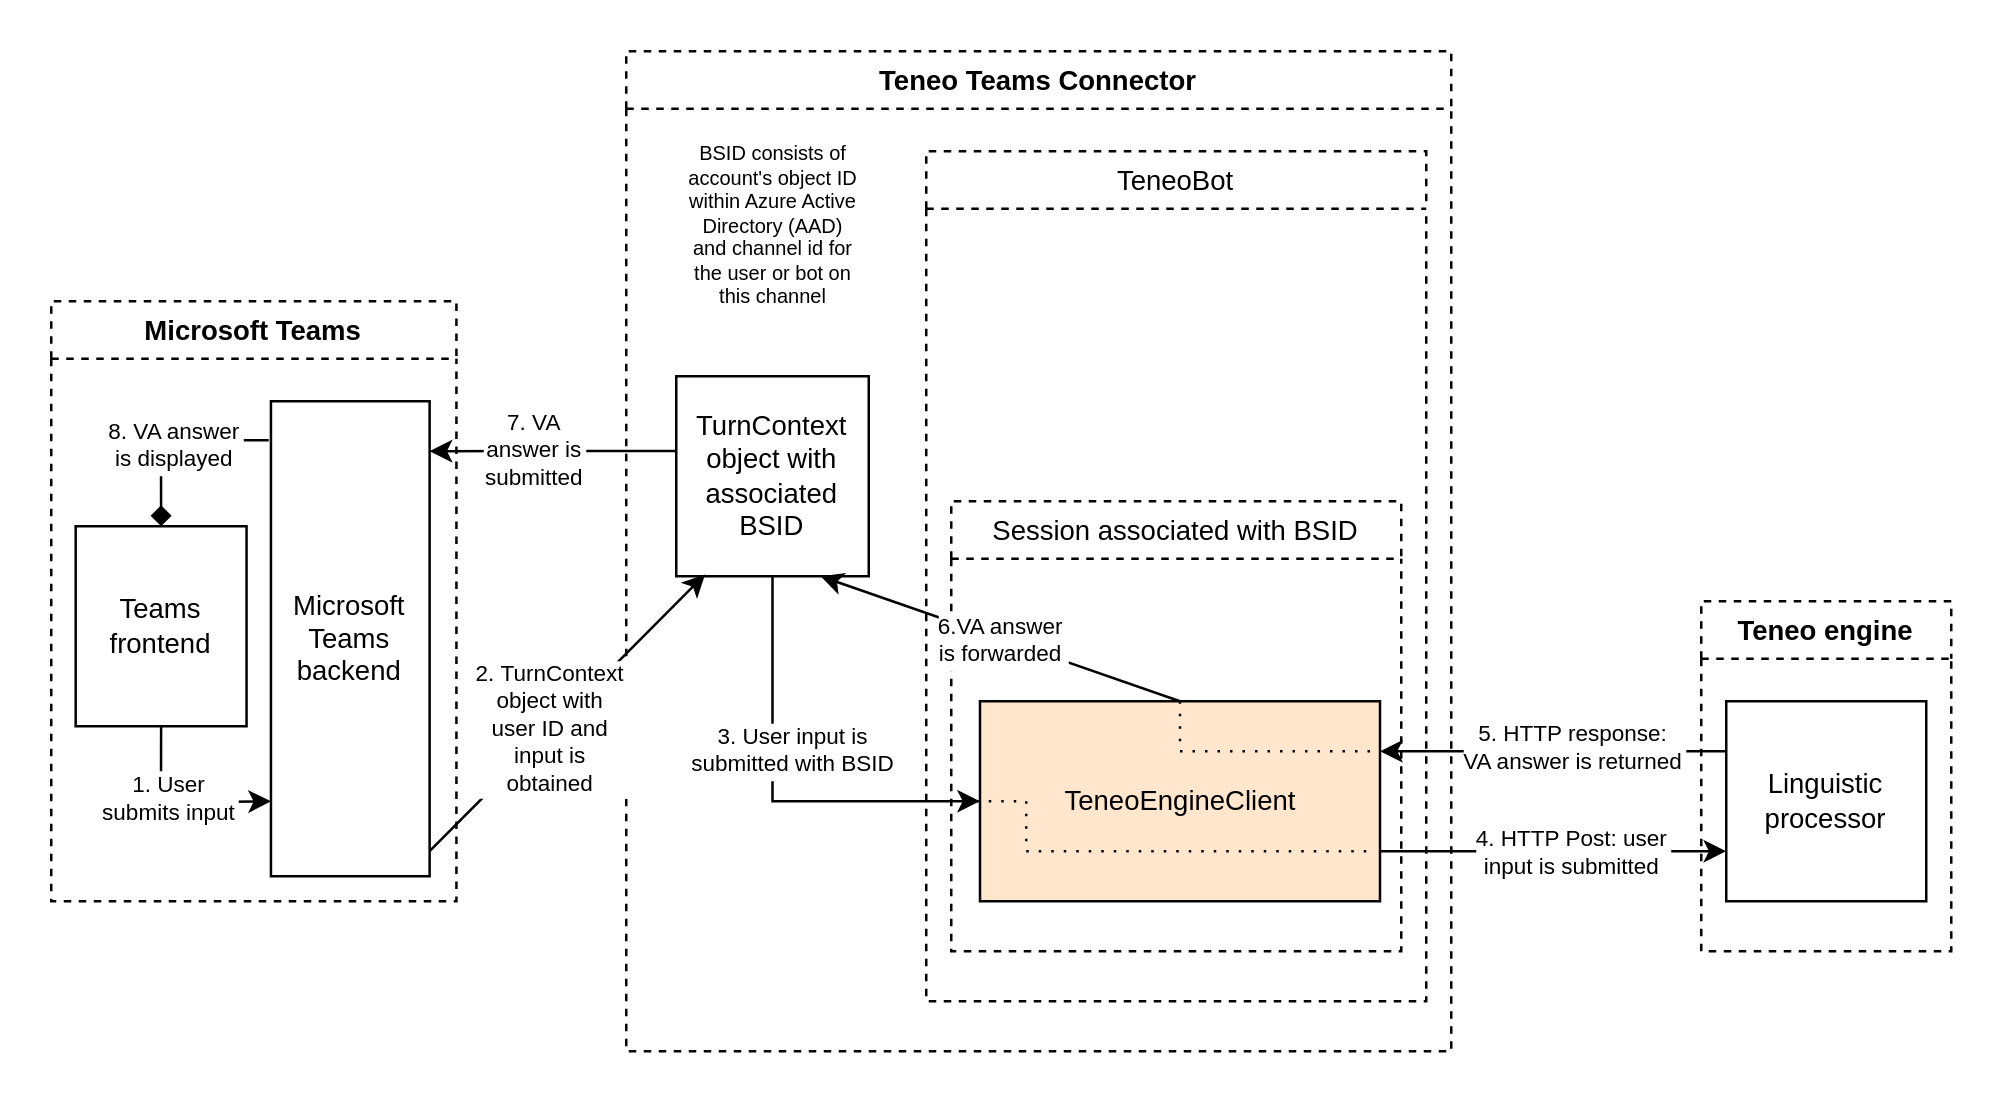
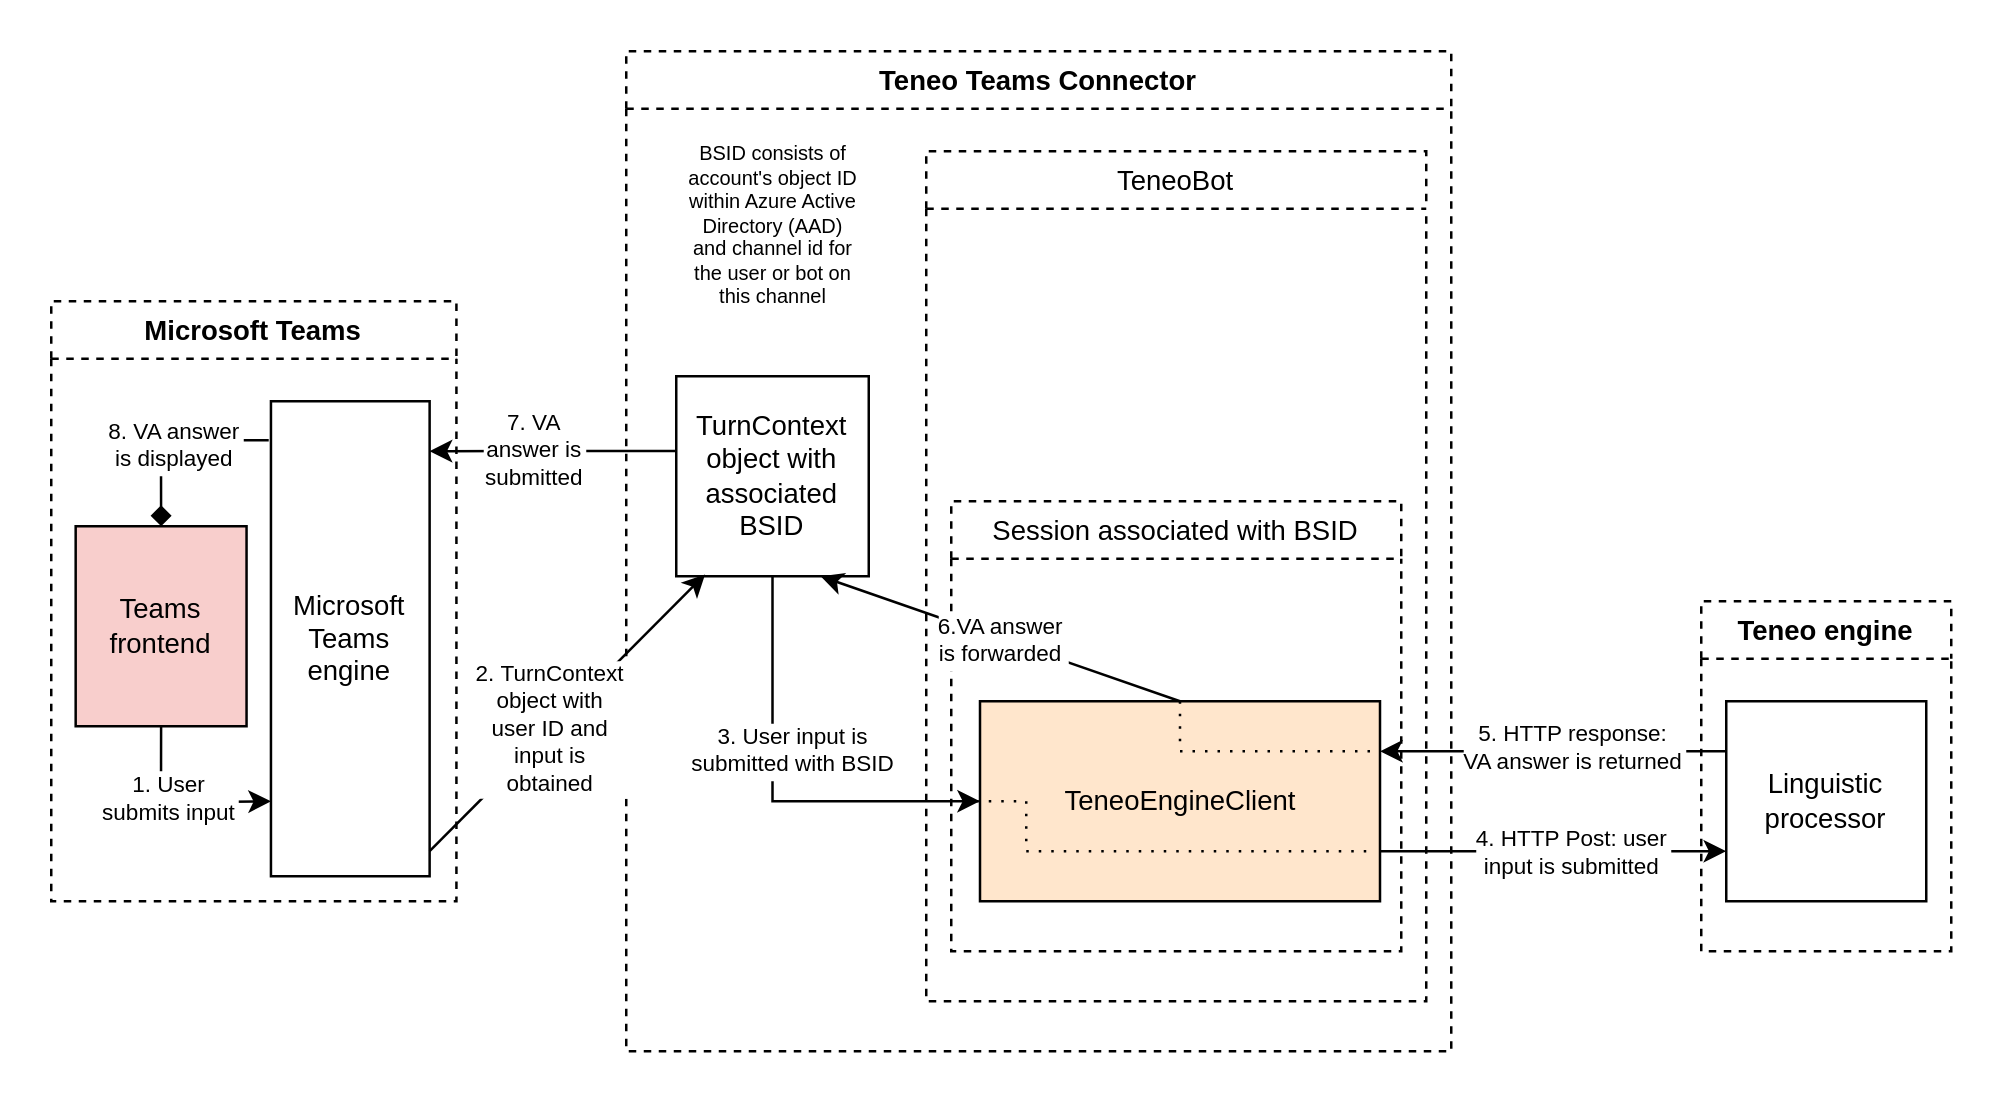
node "Teams frontend": fillcolor #ffffff -> #f8cecc
node "Microsoft Teams backend": label "Microsoft Teams backend" -> "Microsoft Teams engine"
